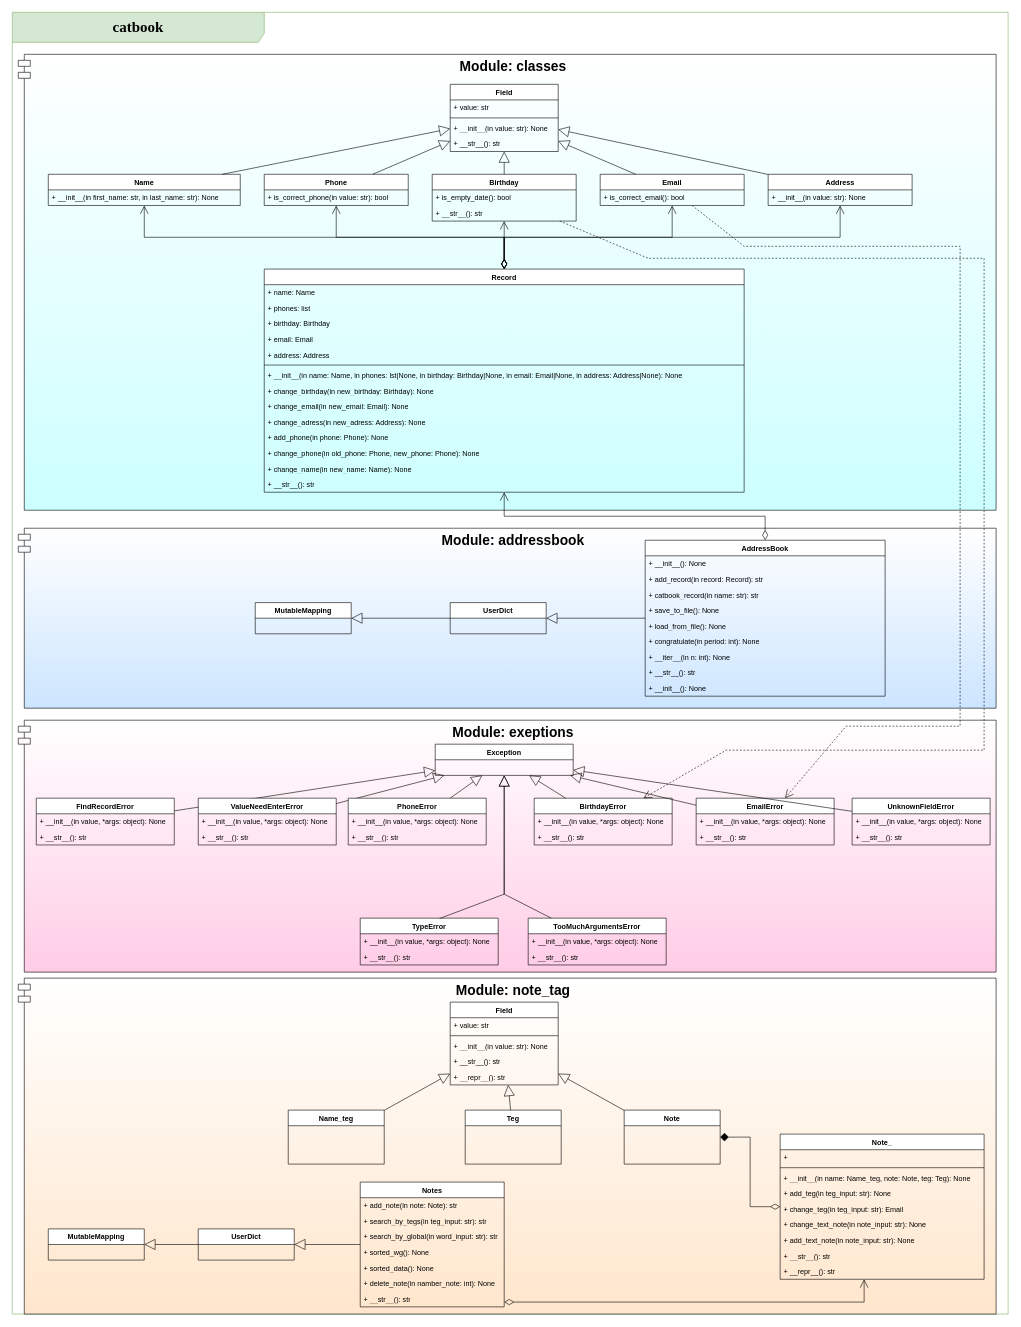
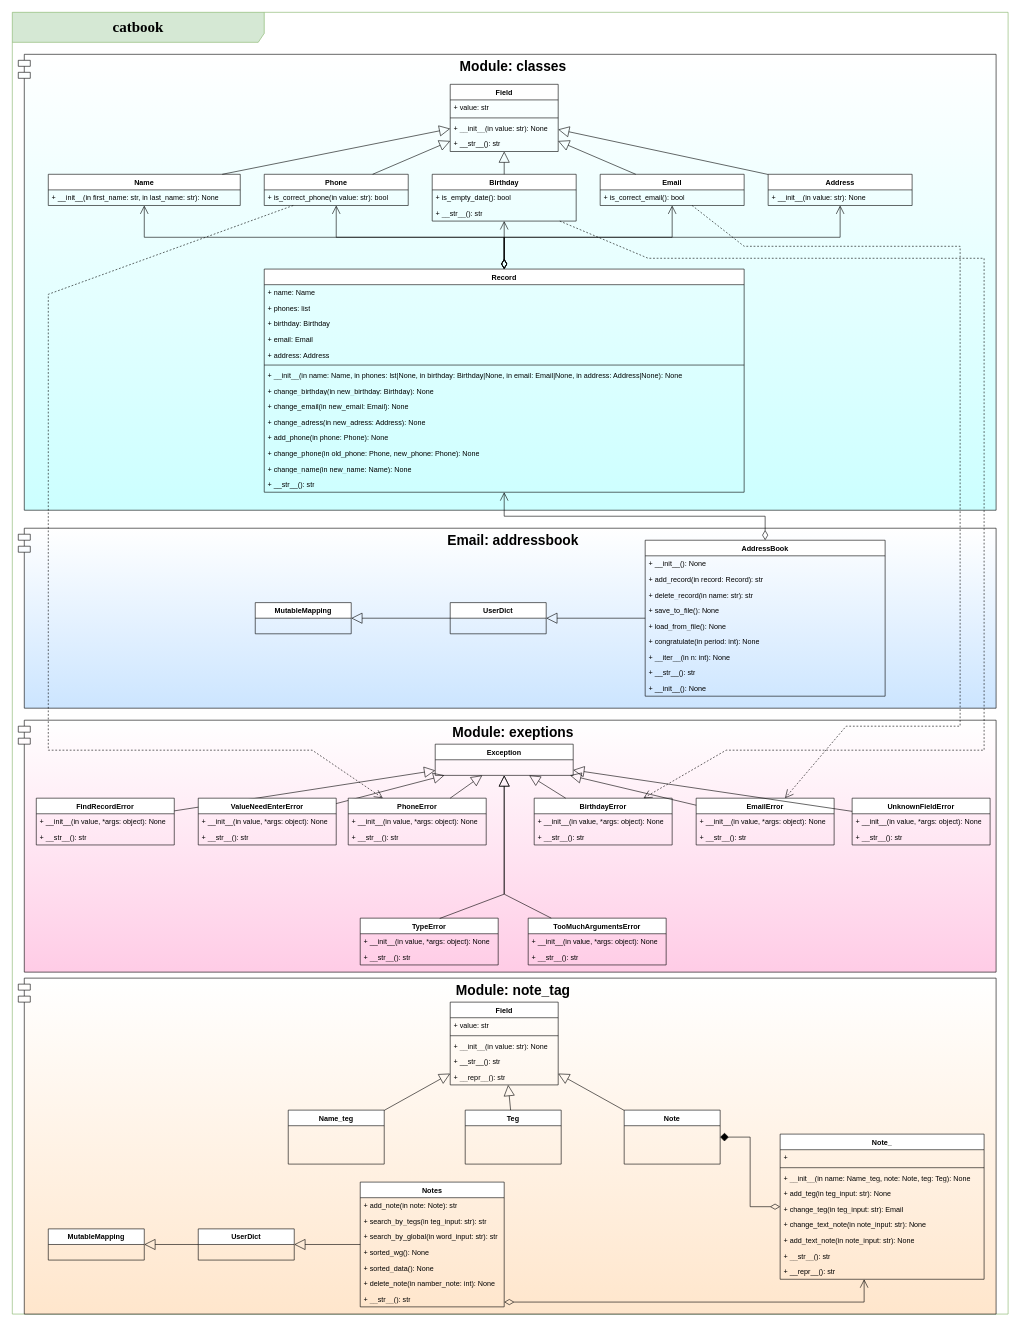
node "Module: addressbook": label "Module: addressbook" -> "Email: addressbook"
node "+ catbook_record(in name: str): str": label "+ catbook_record(in name: str): str" -> "+ delete_record(in name: str): str"
edge "Phone" -> "PhoneError": added
